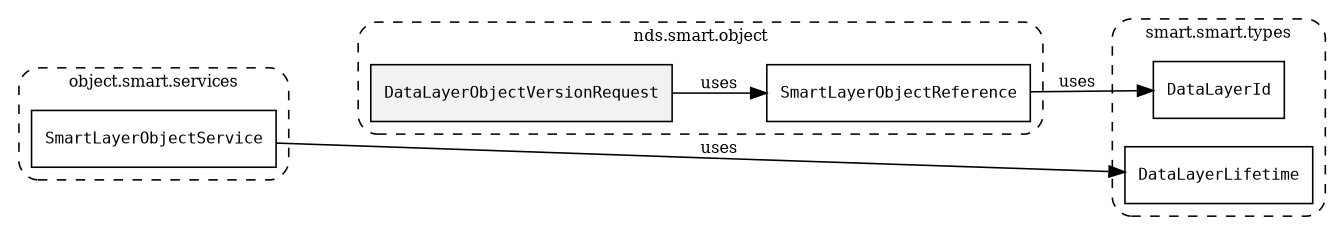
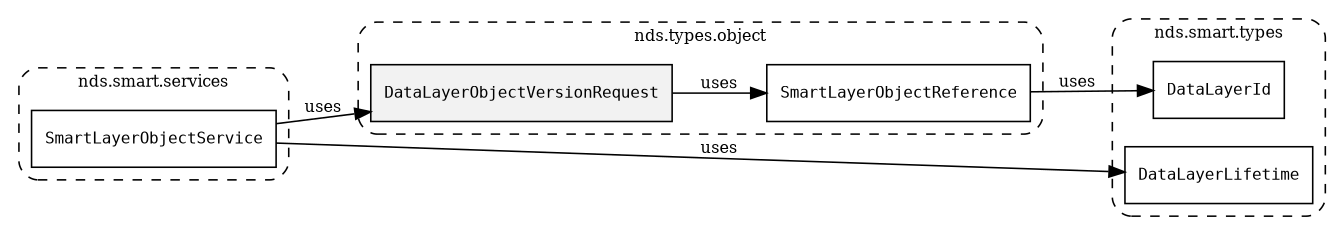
cluster "smart.smart.types": label "smart.smart.types" -> "nds.smart.types"
cluster "nds.smart.object": label "nds.smart.object" -> "nds.types.object"
cluster "object.smart.services": label "object.smart.services" -> "nds.smart.services"
edge "SmartLayerObjectService" -> "DataLayerObjectVersionRequest": added, label "uses"
